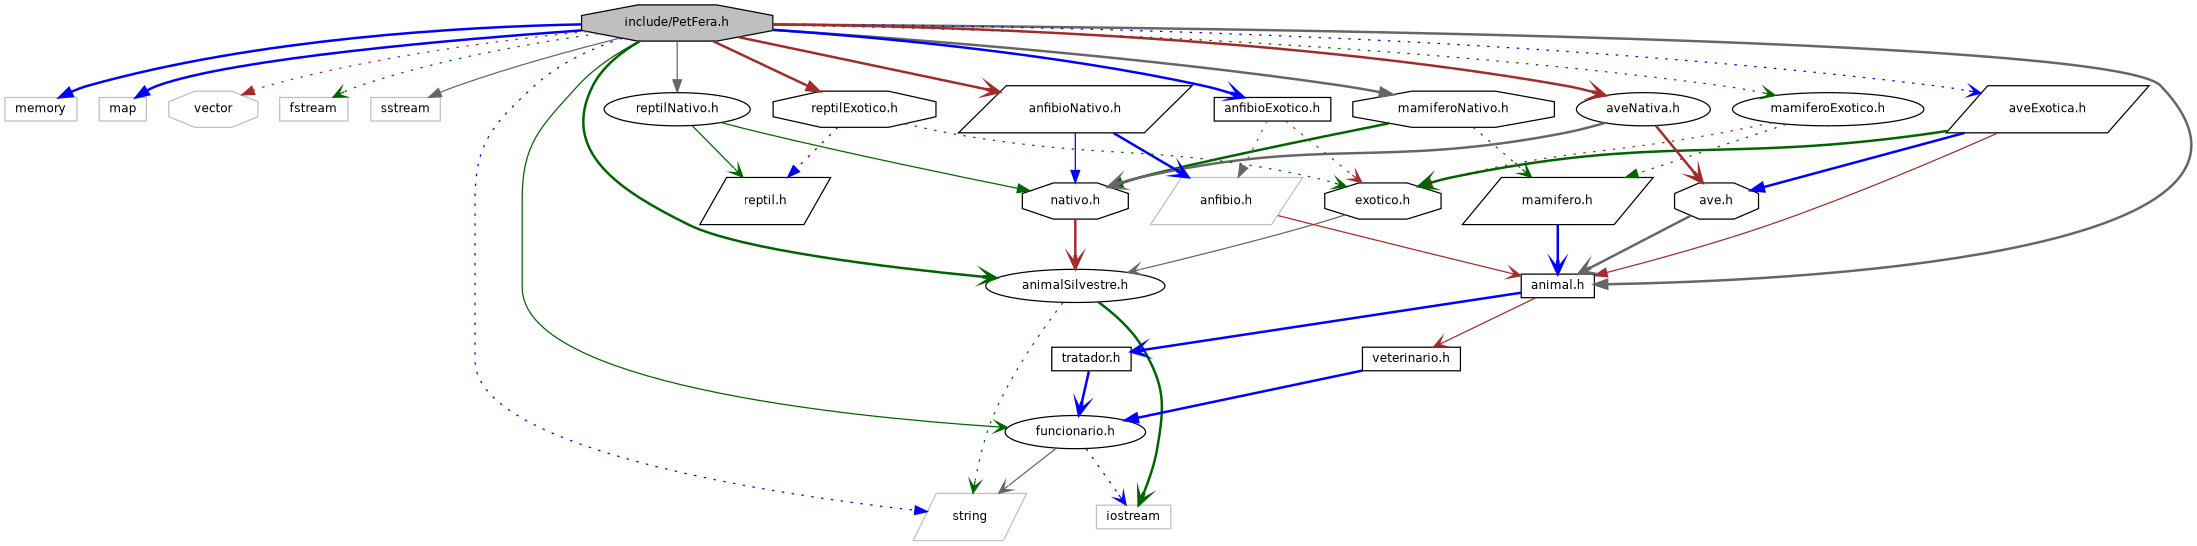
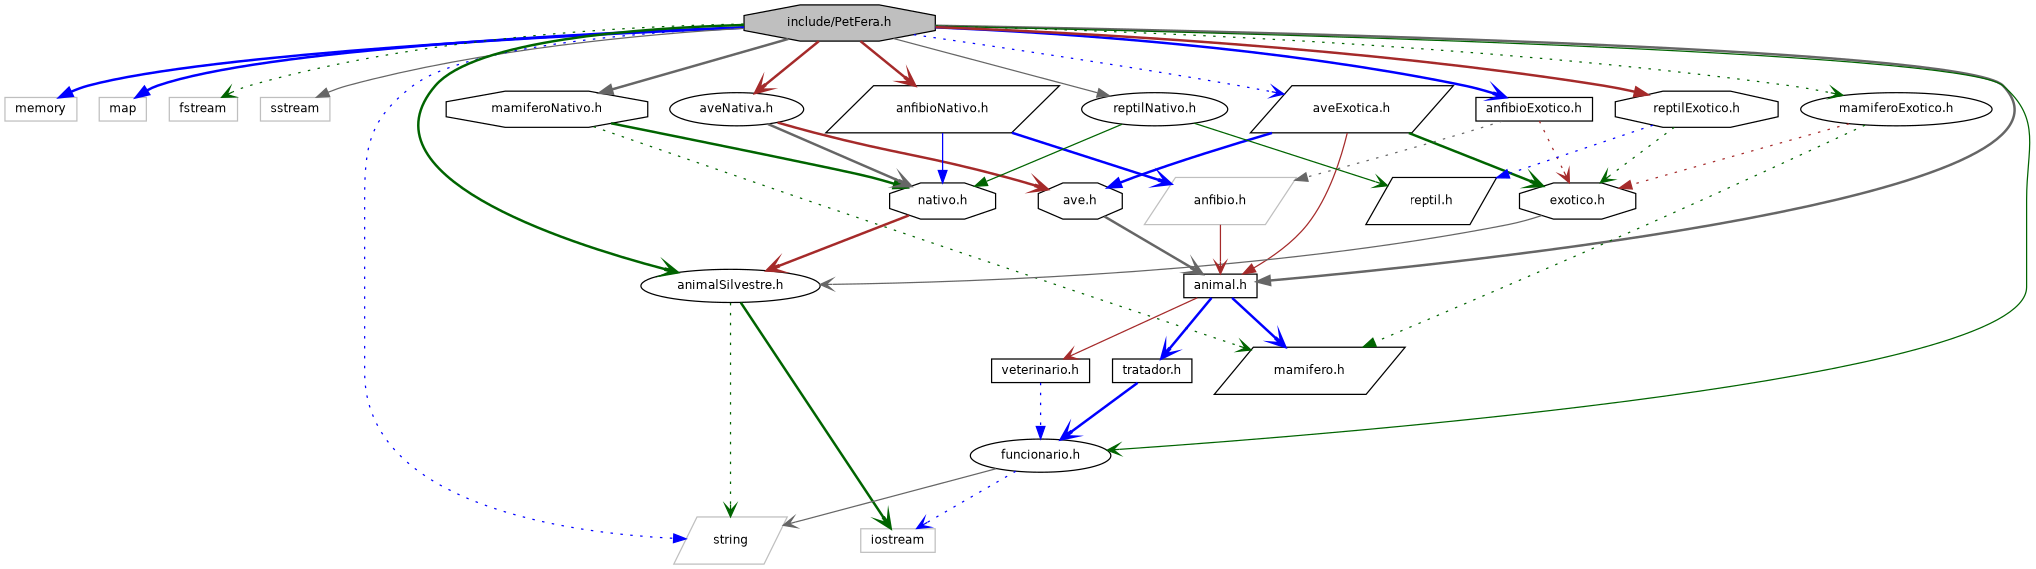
node "vector": removed
edge "mamifero.h" -> "animal.h": reversed
edge "veterinario.h" -> "funcionario.h": style bold -> dotted
